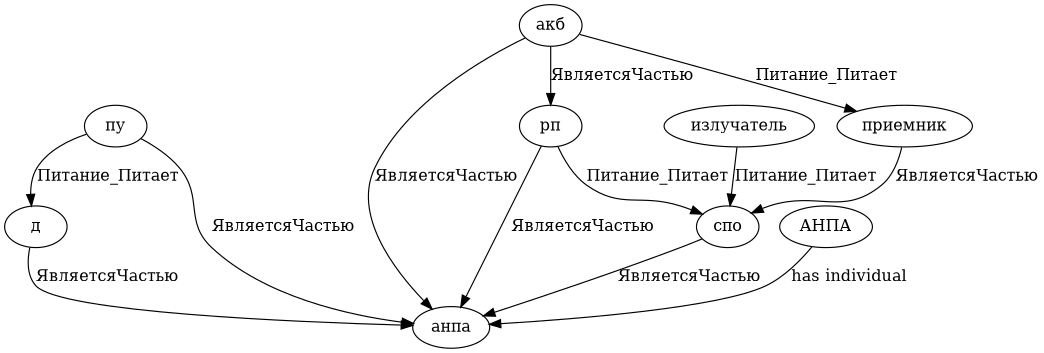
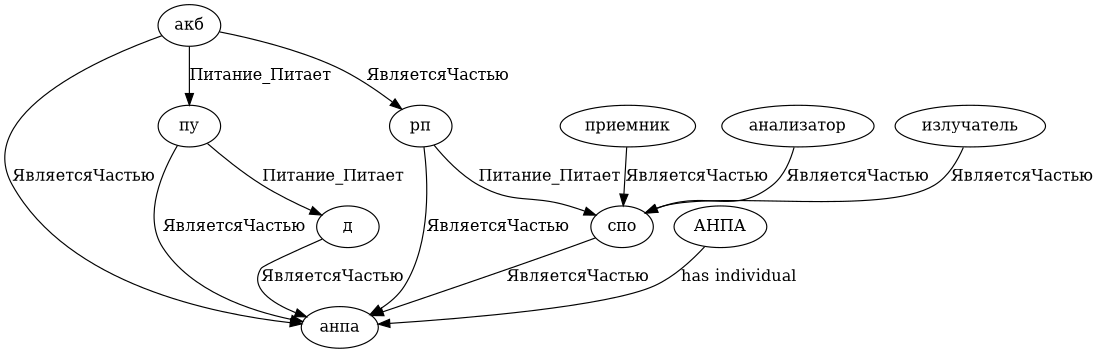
edge "акб" -> "приемник": now "акб" -> "пу"
node "анализатор": added
edge "излучатель" -> "спо": label "Питание_Питает" -> "ЯвляетсяЧастью"
